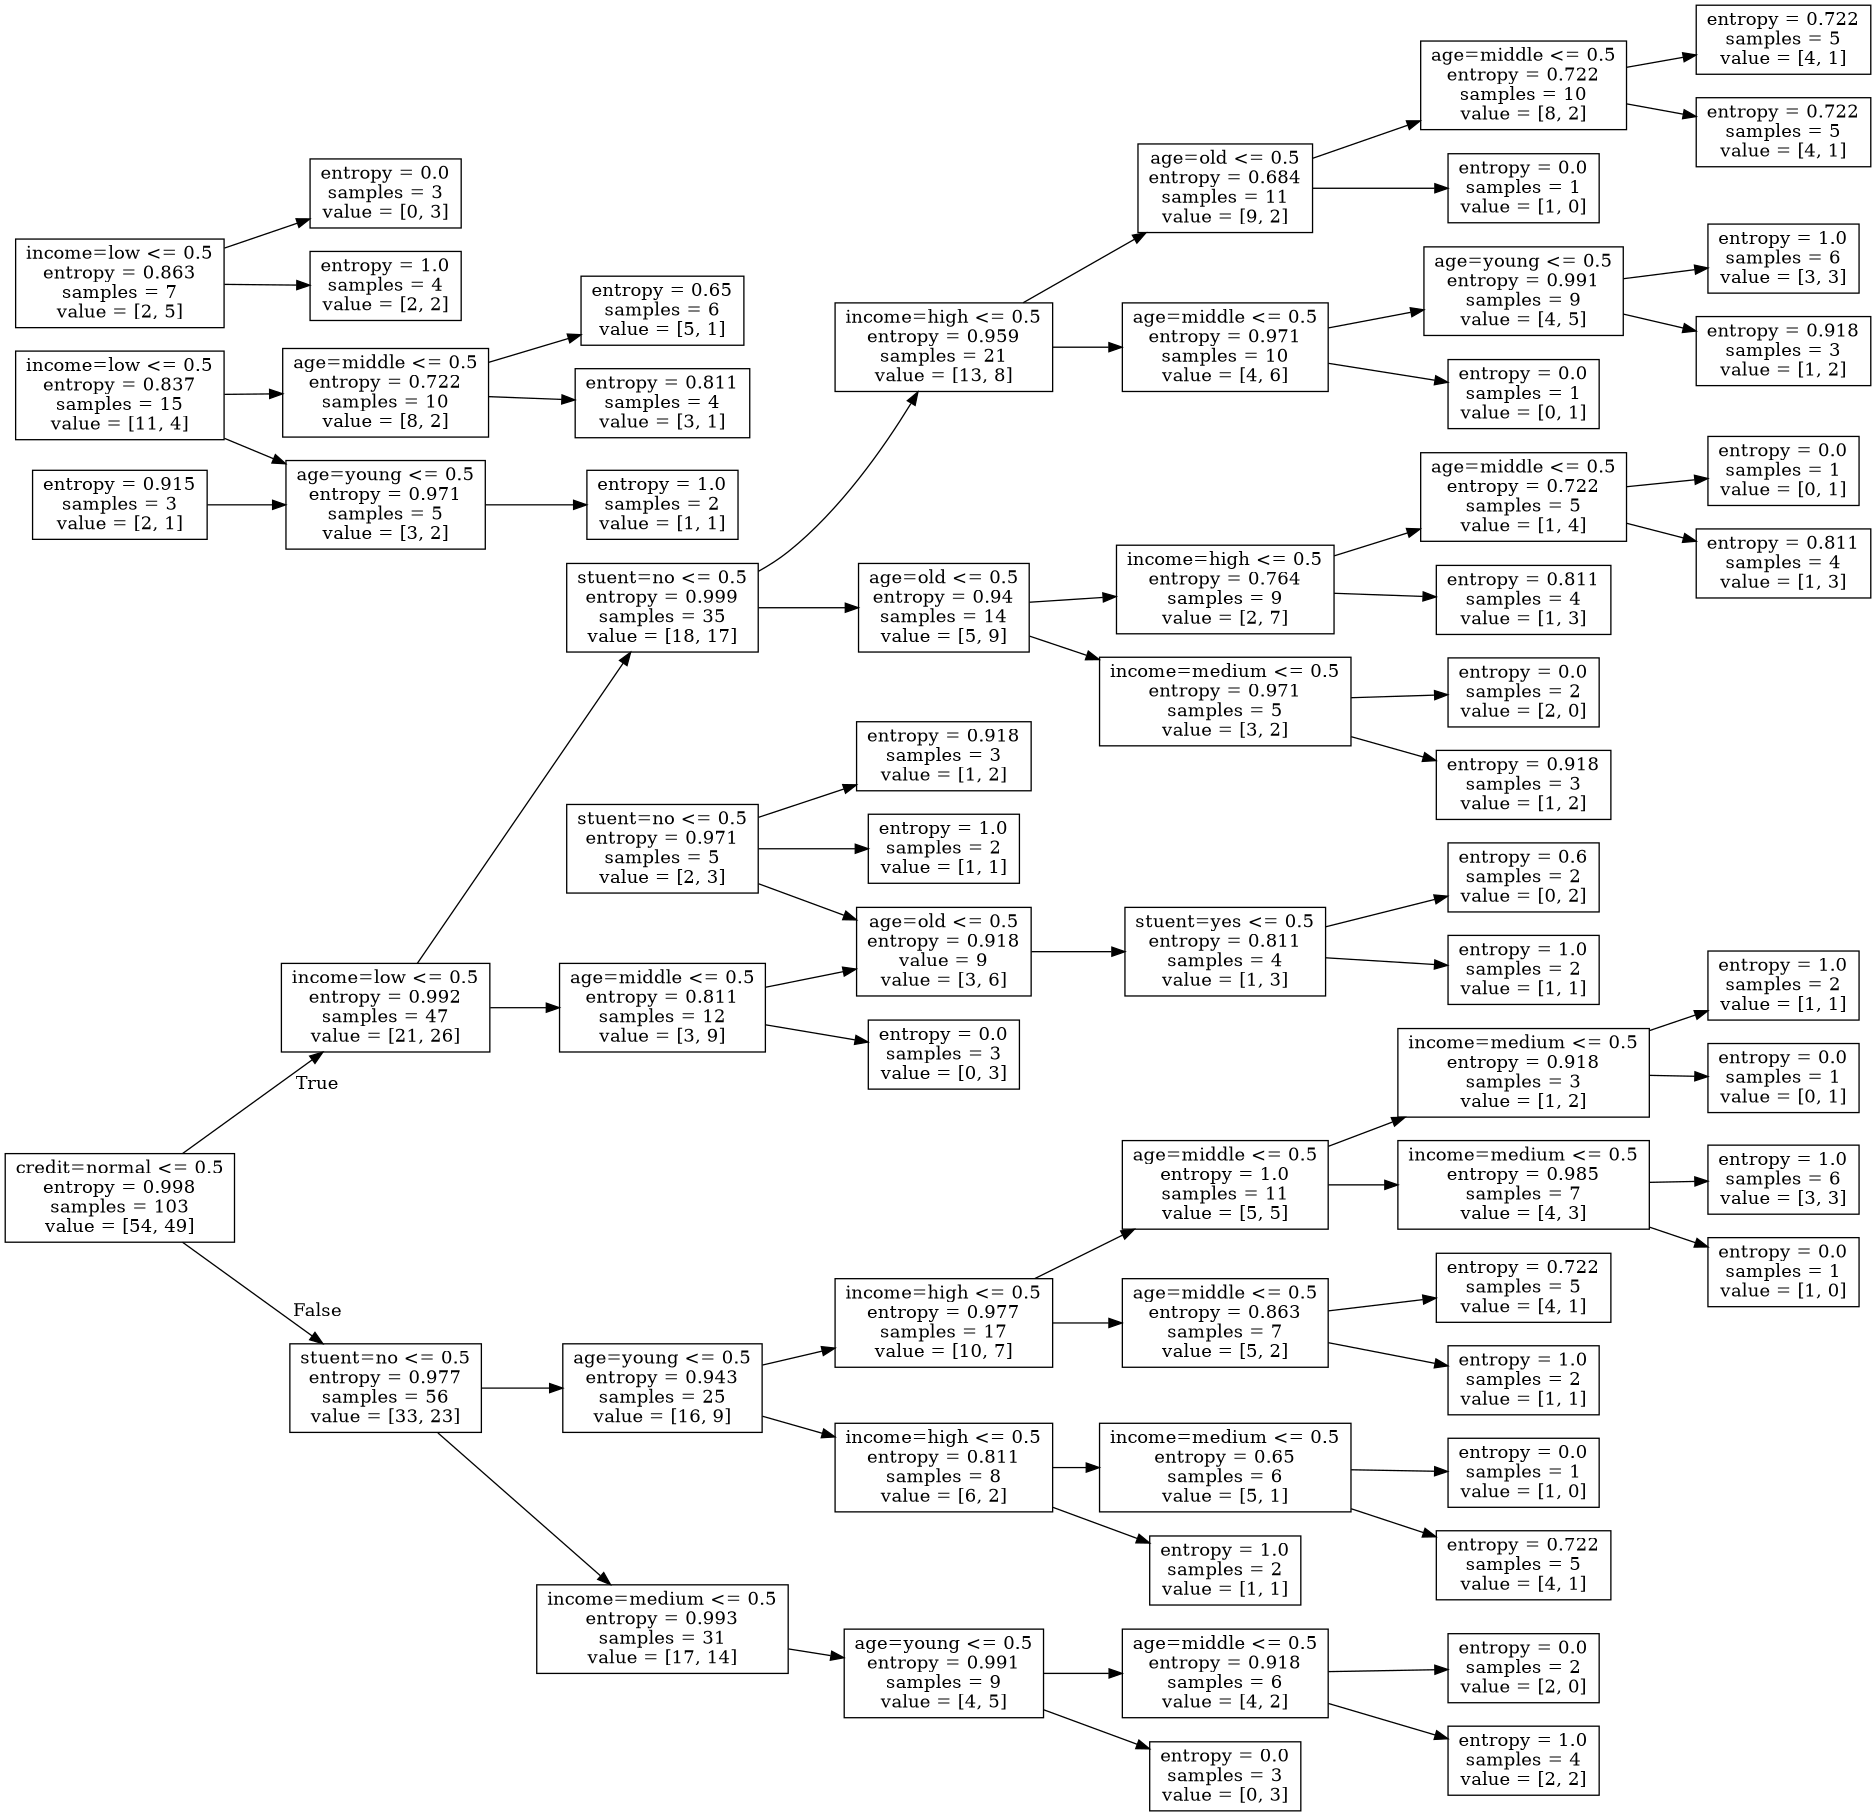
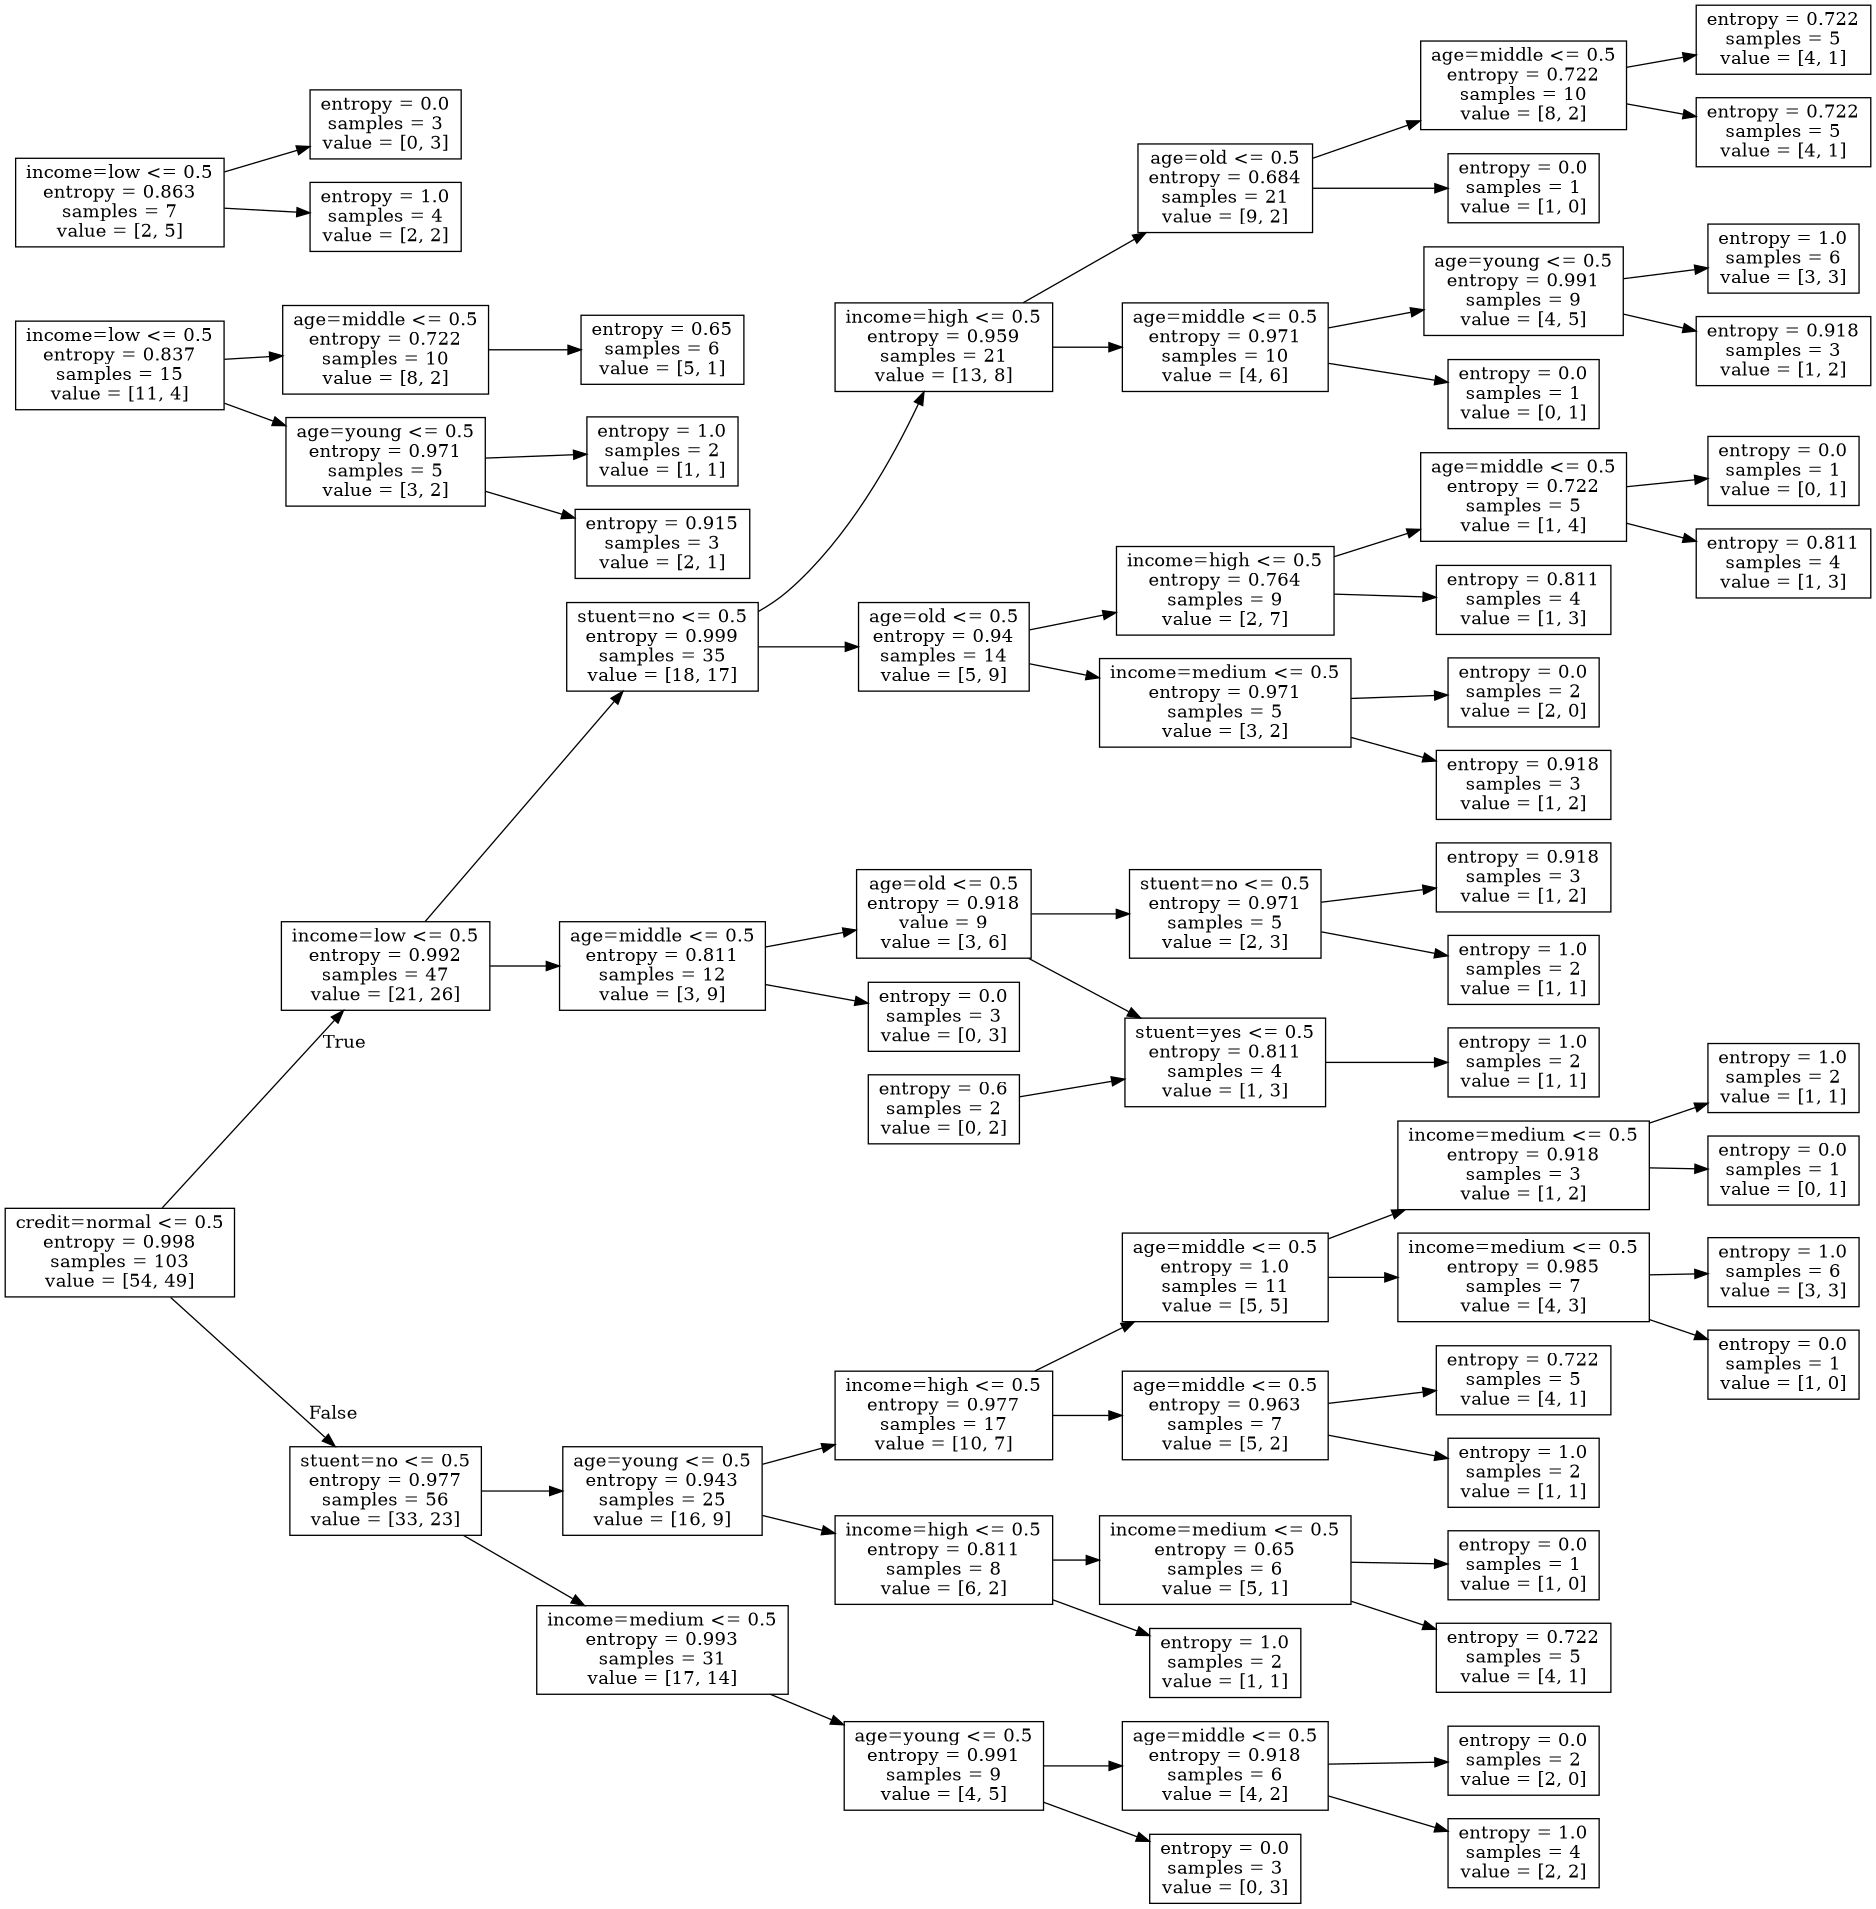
node "age=old <= 0.5 entropy = 0.684 samples = 11 value = [9, 2]": label "age=old <= 0.5 entropy = 0.684 samples = 11 value = [9, 2]" -> "age=old <= 0.5 entropy = 0.684 samples = 21 value = [9, 2]"
node "entropy = 0.811 samples = 4 value = [3, 1]": removed
edge "entropy = 0.915 samples = 3 value = [2, 1]" -> "age=young <= 0.5 entropy = 0.971 samples = 5 value = [3, 2]": reversed
edge "stuent=no <= 0.5 entropy = 0.971 samples = 5 value = [2, 3]" -> "age=old <= 0.5 entropy = 0.918 value = 9 value = [3, 6]": reversed
edge "stuent=yes <= 0.5 entropy = 0.811 samples = 4 value = [1, 3]" -> "entropy = 0.6 samples = 2 value = [0, 2]": reversed
node "age=middle <= 0.5 entropy = 0.863 samples = 7 value = [5, 2]": label "age=middle <= 0.5 entropy = 0.863 samples = 7 value = [5, 2]" -> "age=middle <= 0.5 entropy = 0.963 samples = 7 value = [5, 2]"
